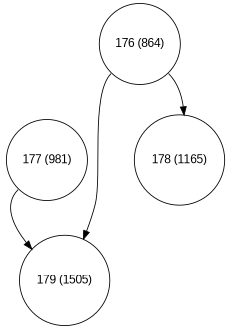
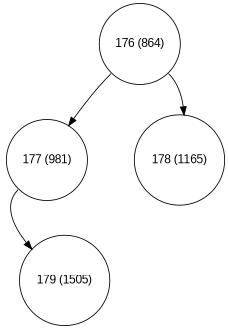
edge "176 (864)" -> "179 (1505)": now "176 (864)" -> "177 (981)"
